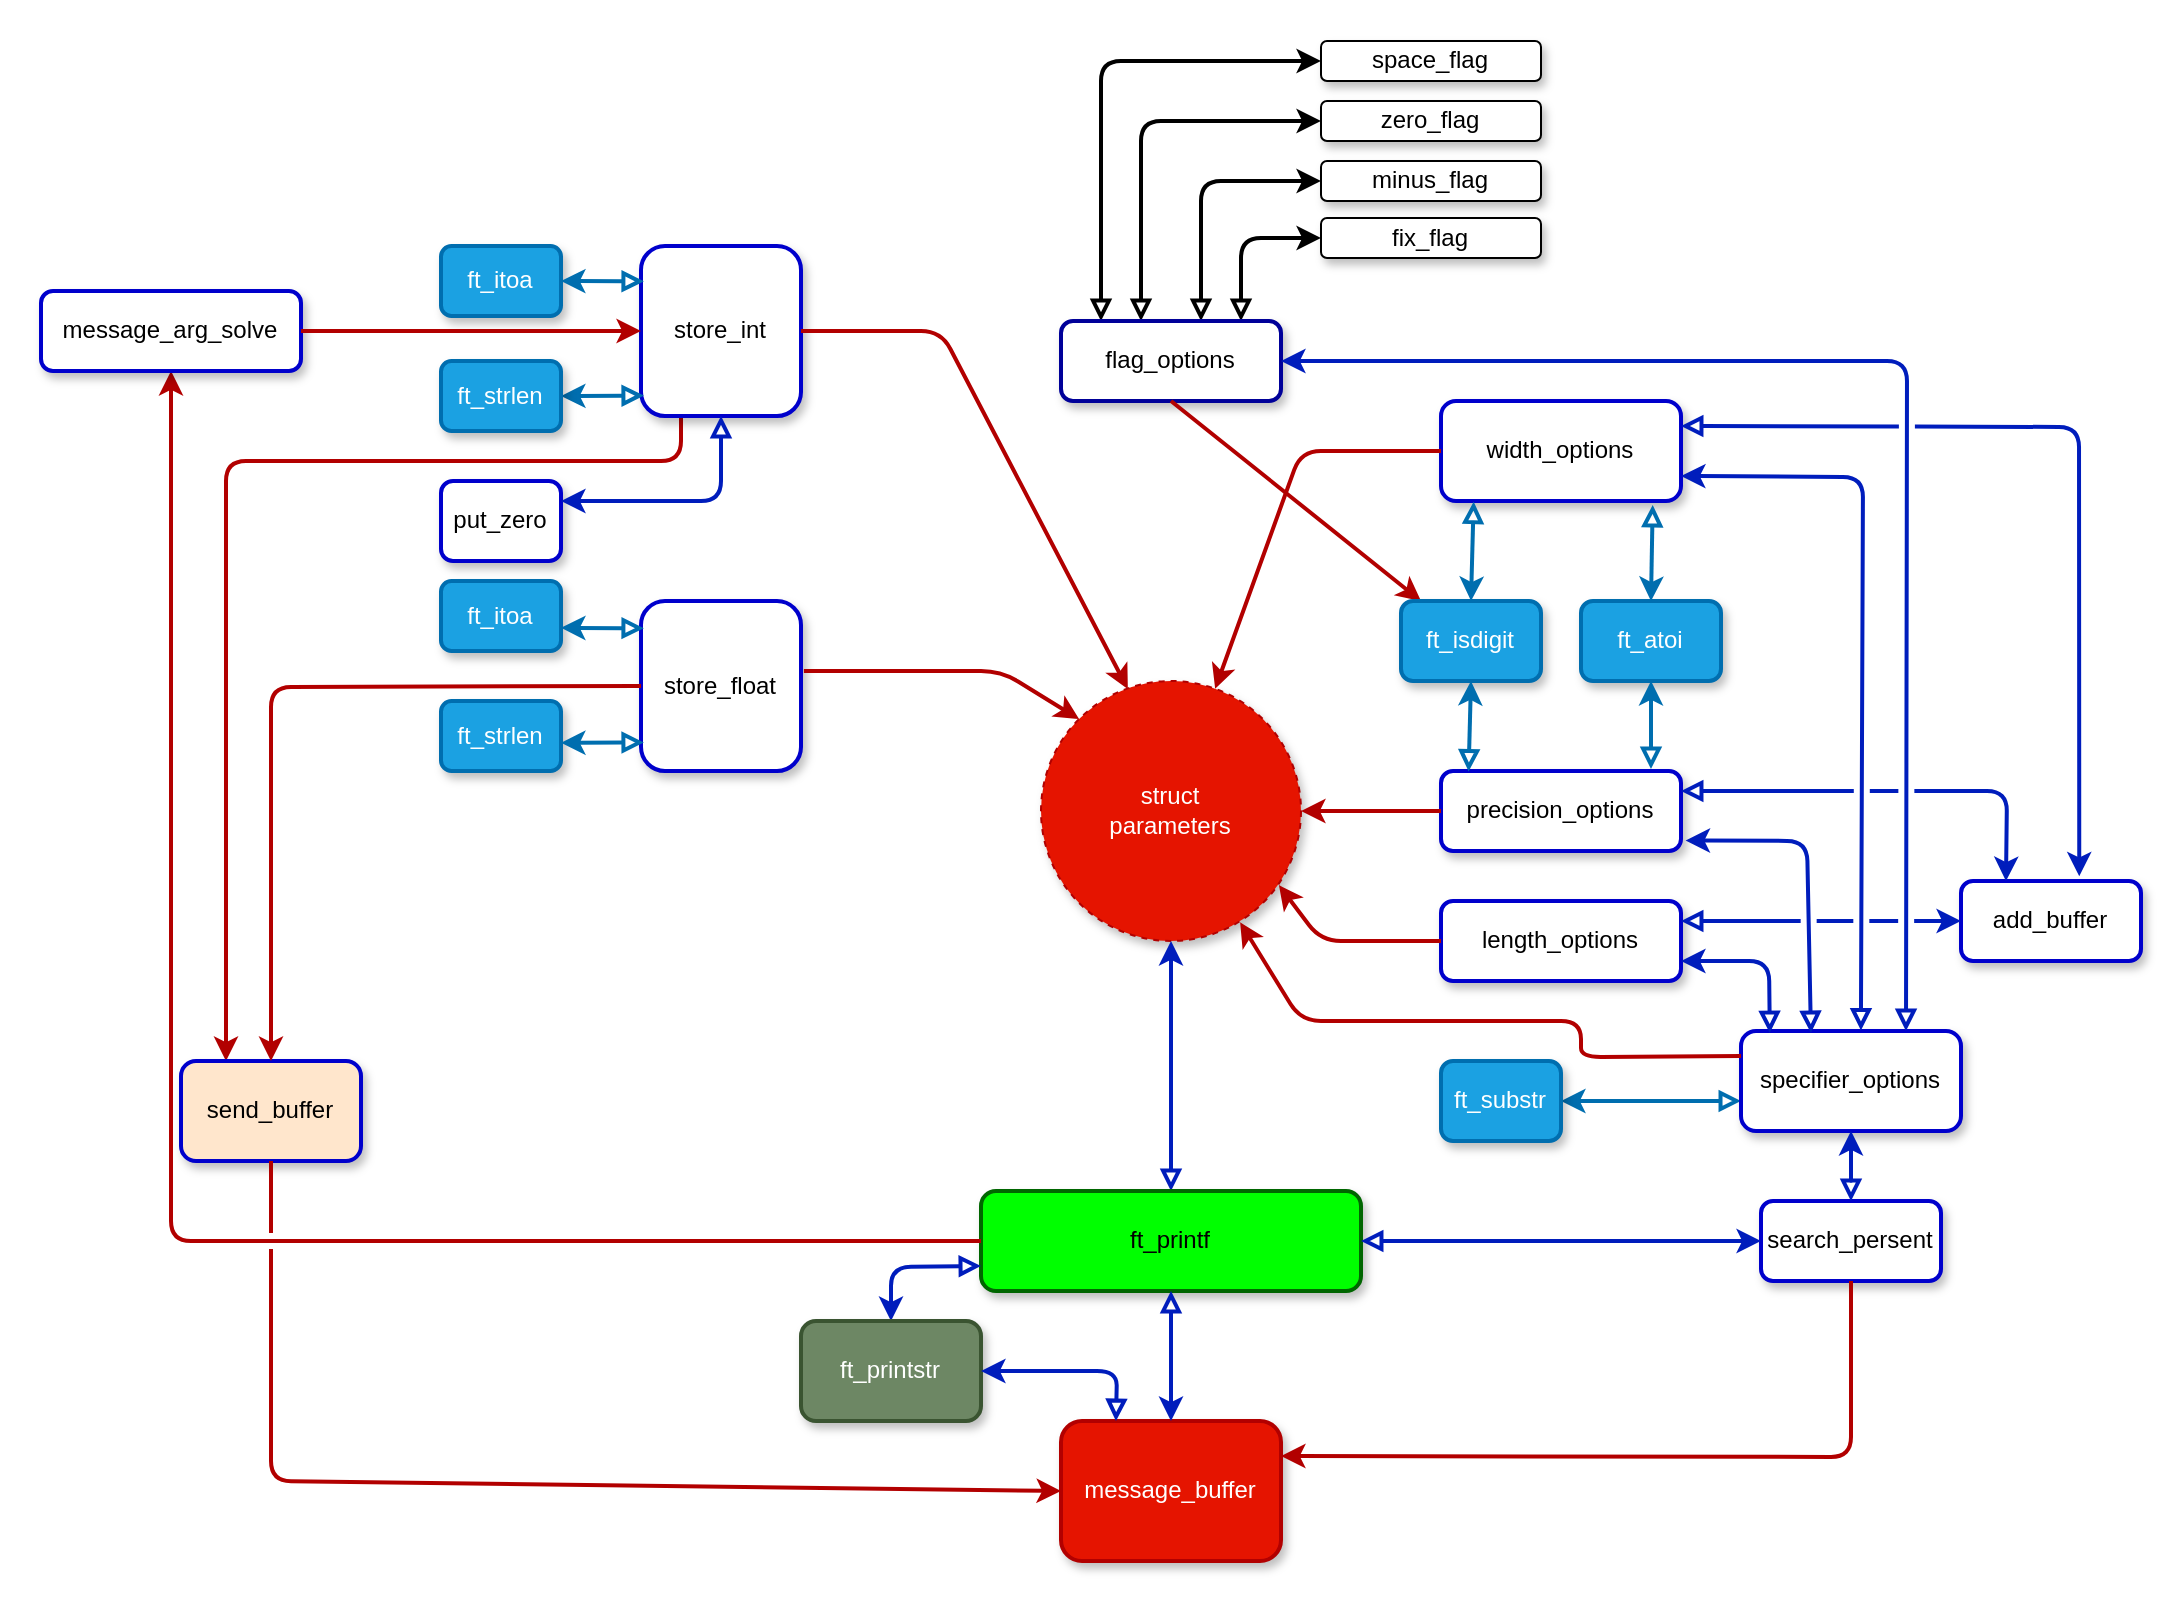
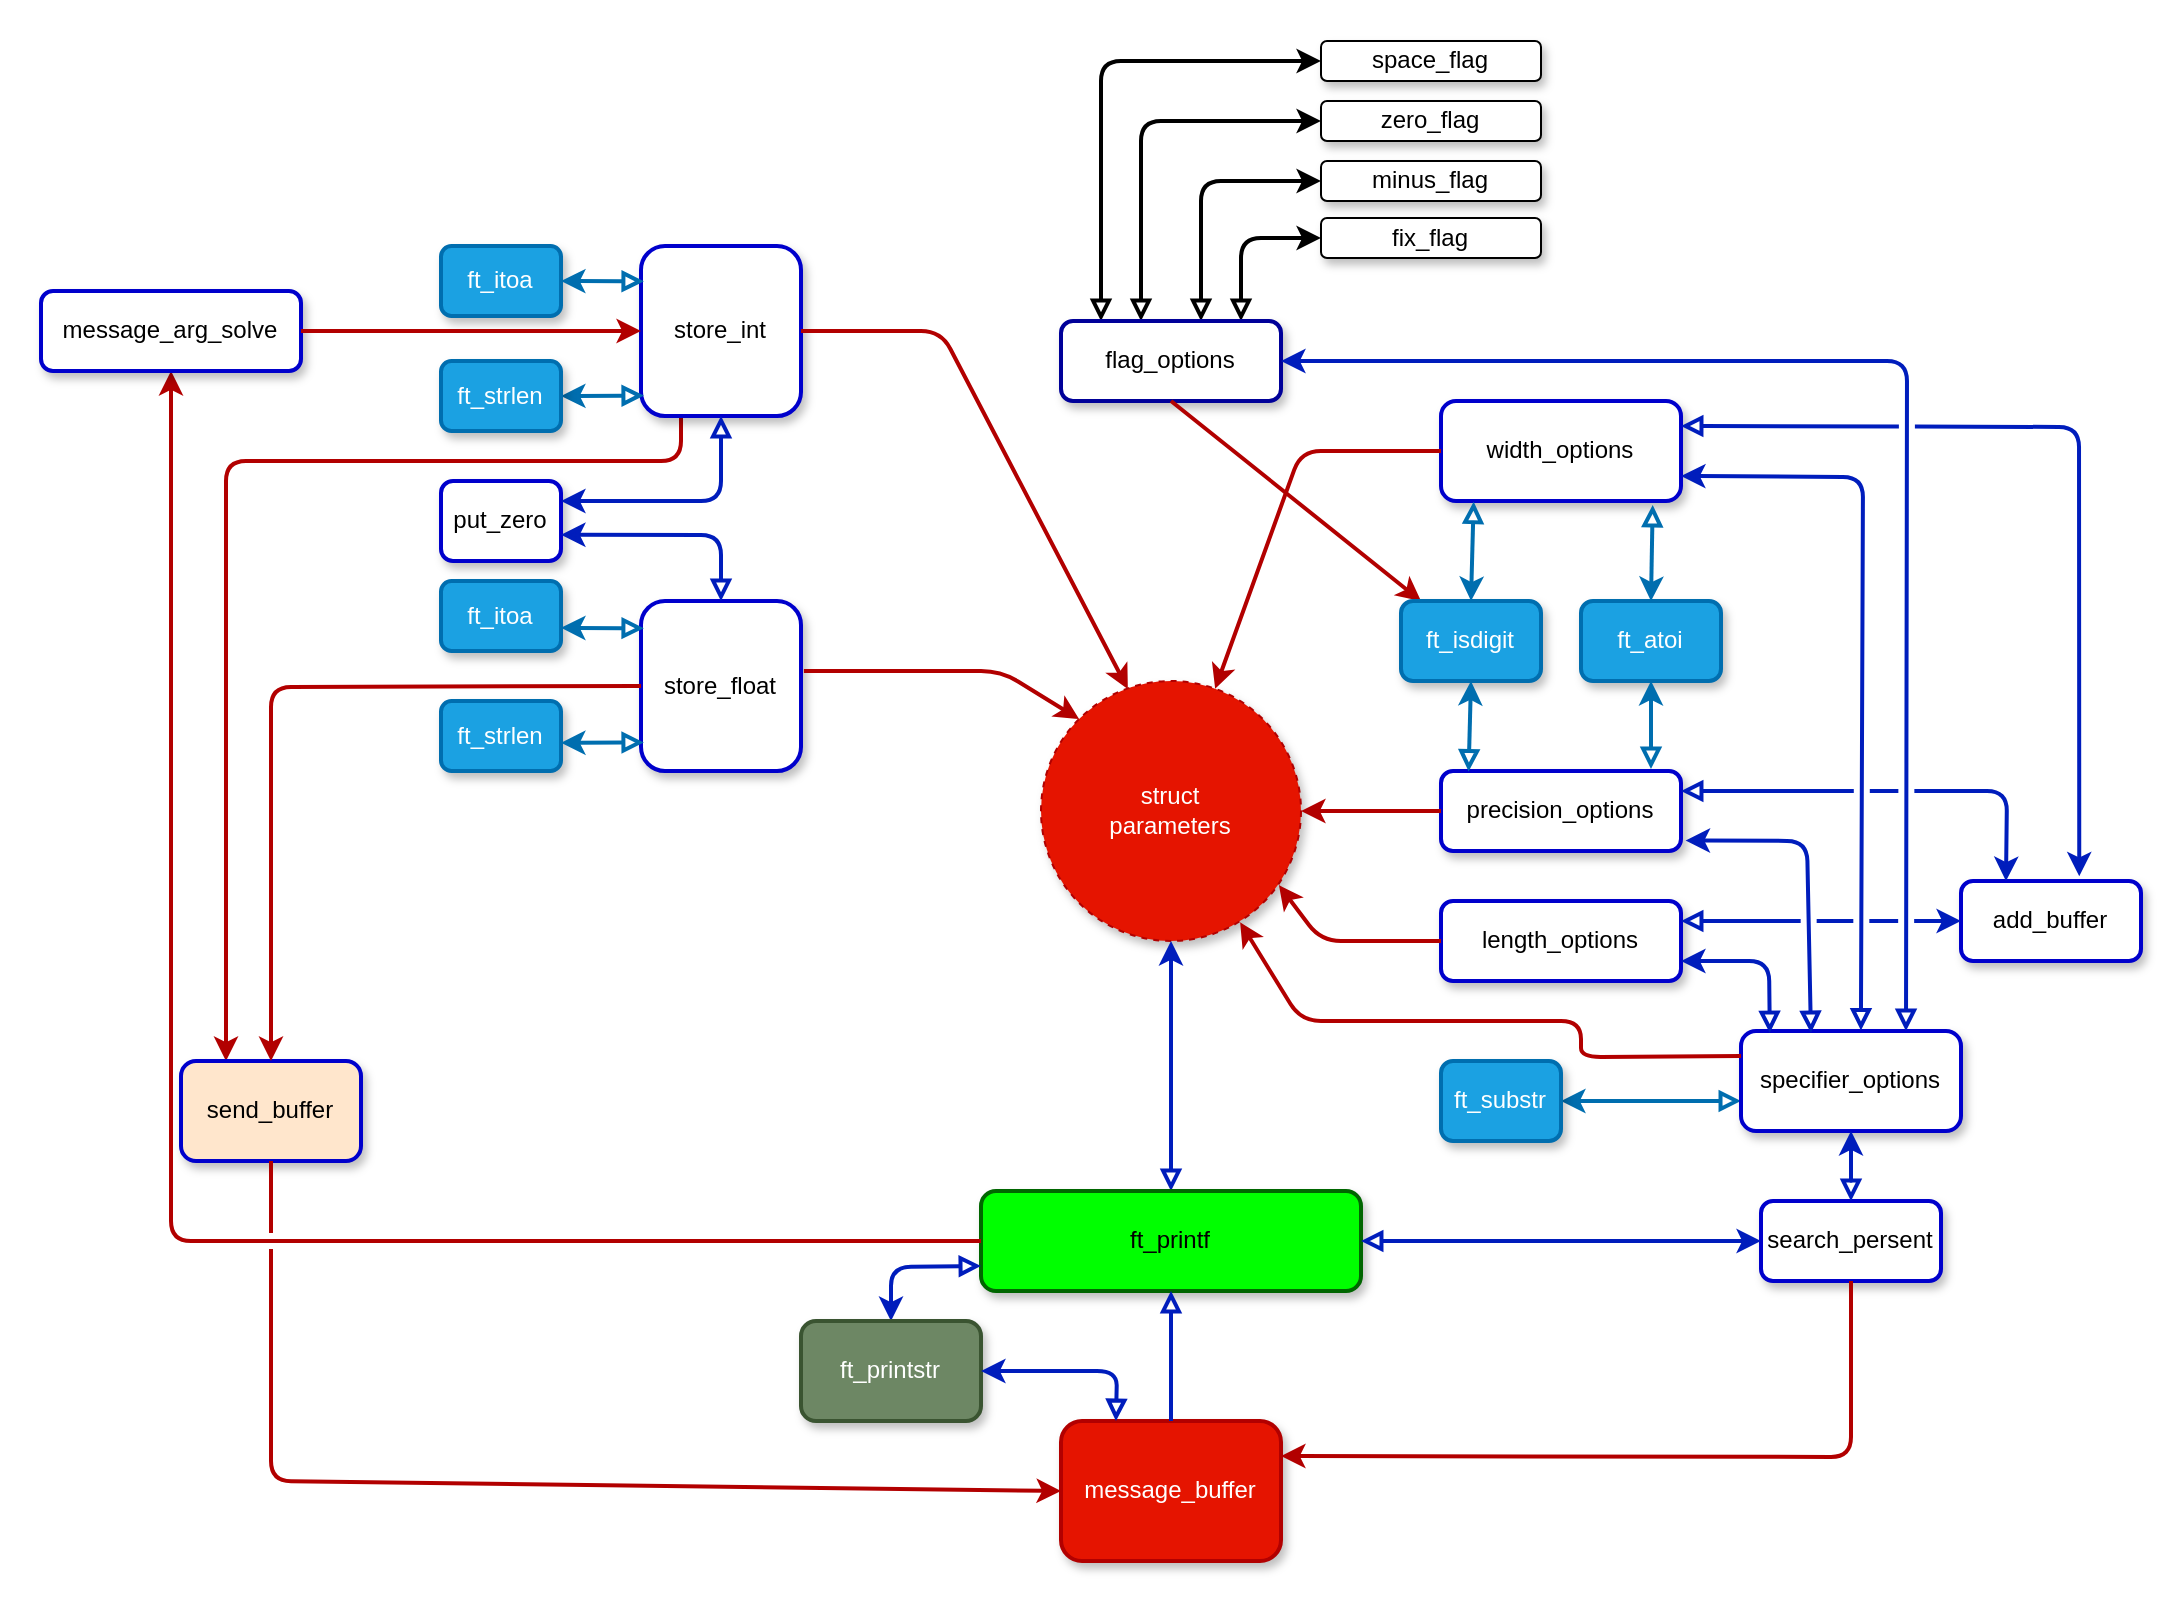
edge "put_zero" -- "store_float": added
edge "ft_printf" -- "message_buffer": arrowhead classic -> none
